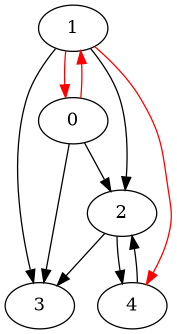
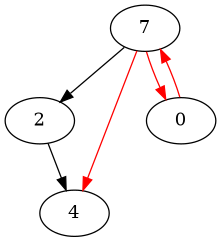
node "1": label "1" -> "7"
edge "0" -> "2": removed
edge "4" -> "2": removed
node "3": removed
